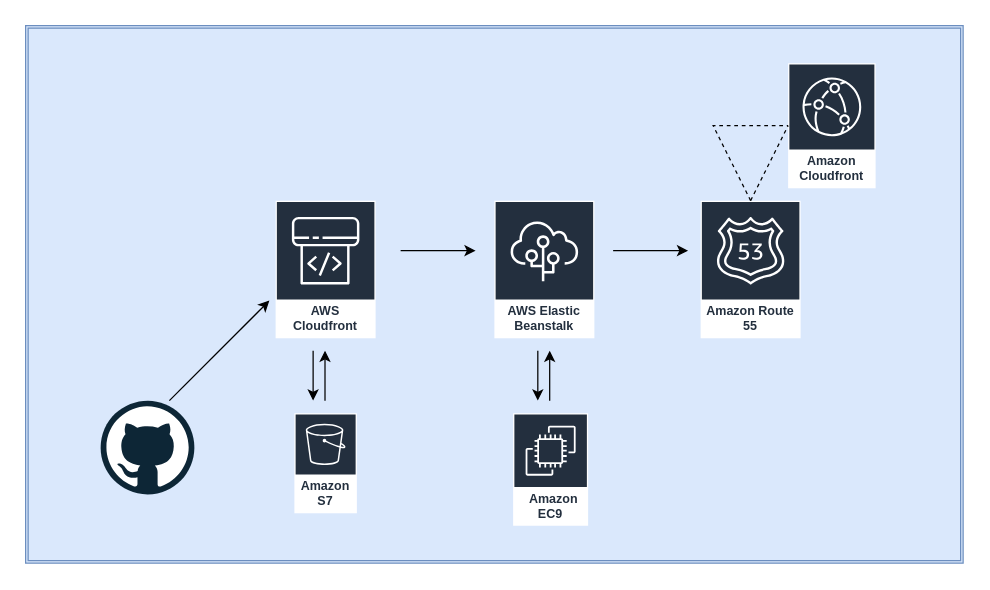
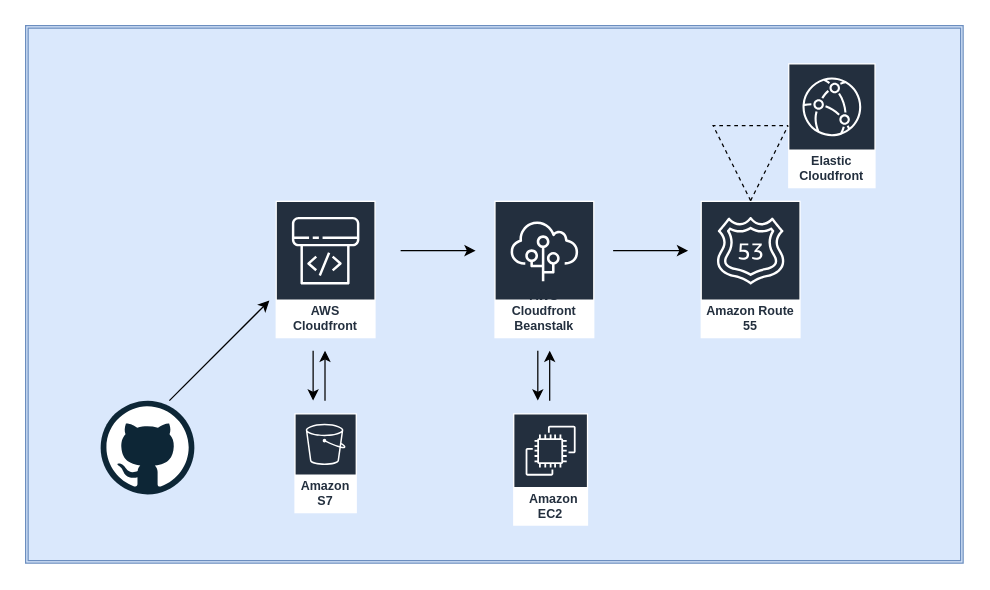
node "Amazon Cloudfront": label "Amazon Cloudfront" -> "Elastic Cloudfront"
node "AWS Elastic Beanstalk": label "AWS Elastic Beanstalk" -> "AWS Cloudfront Beanstalk"
node "Amazon EC9": label "Amazon EC9" -> "Amazon EC2"
